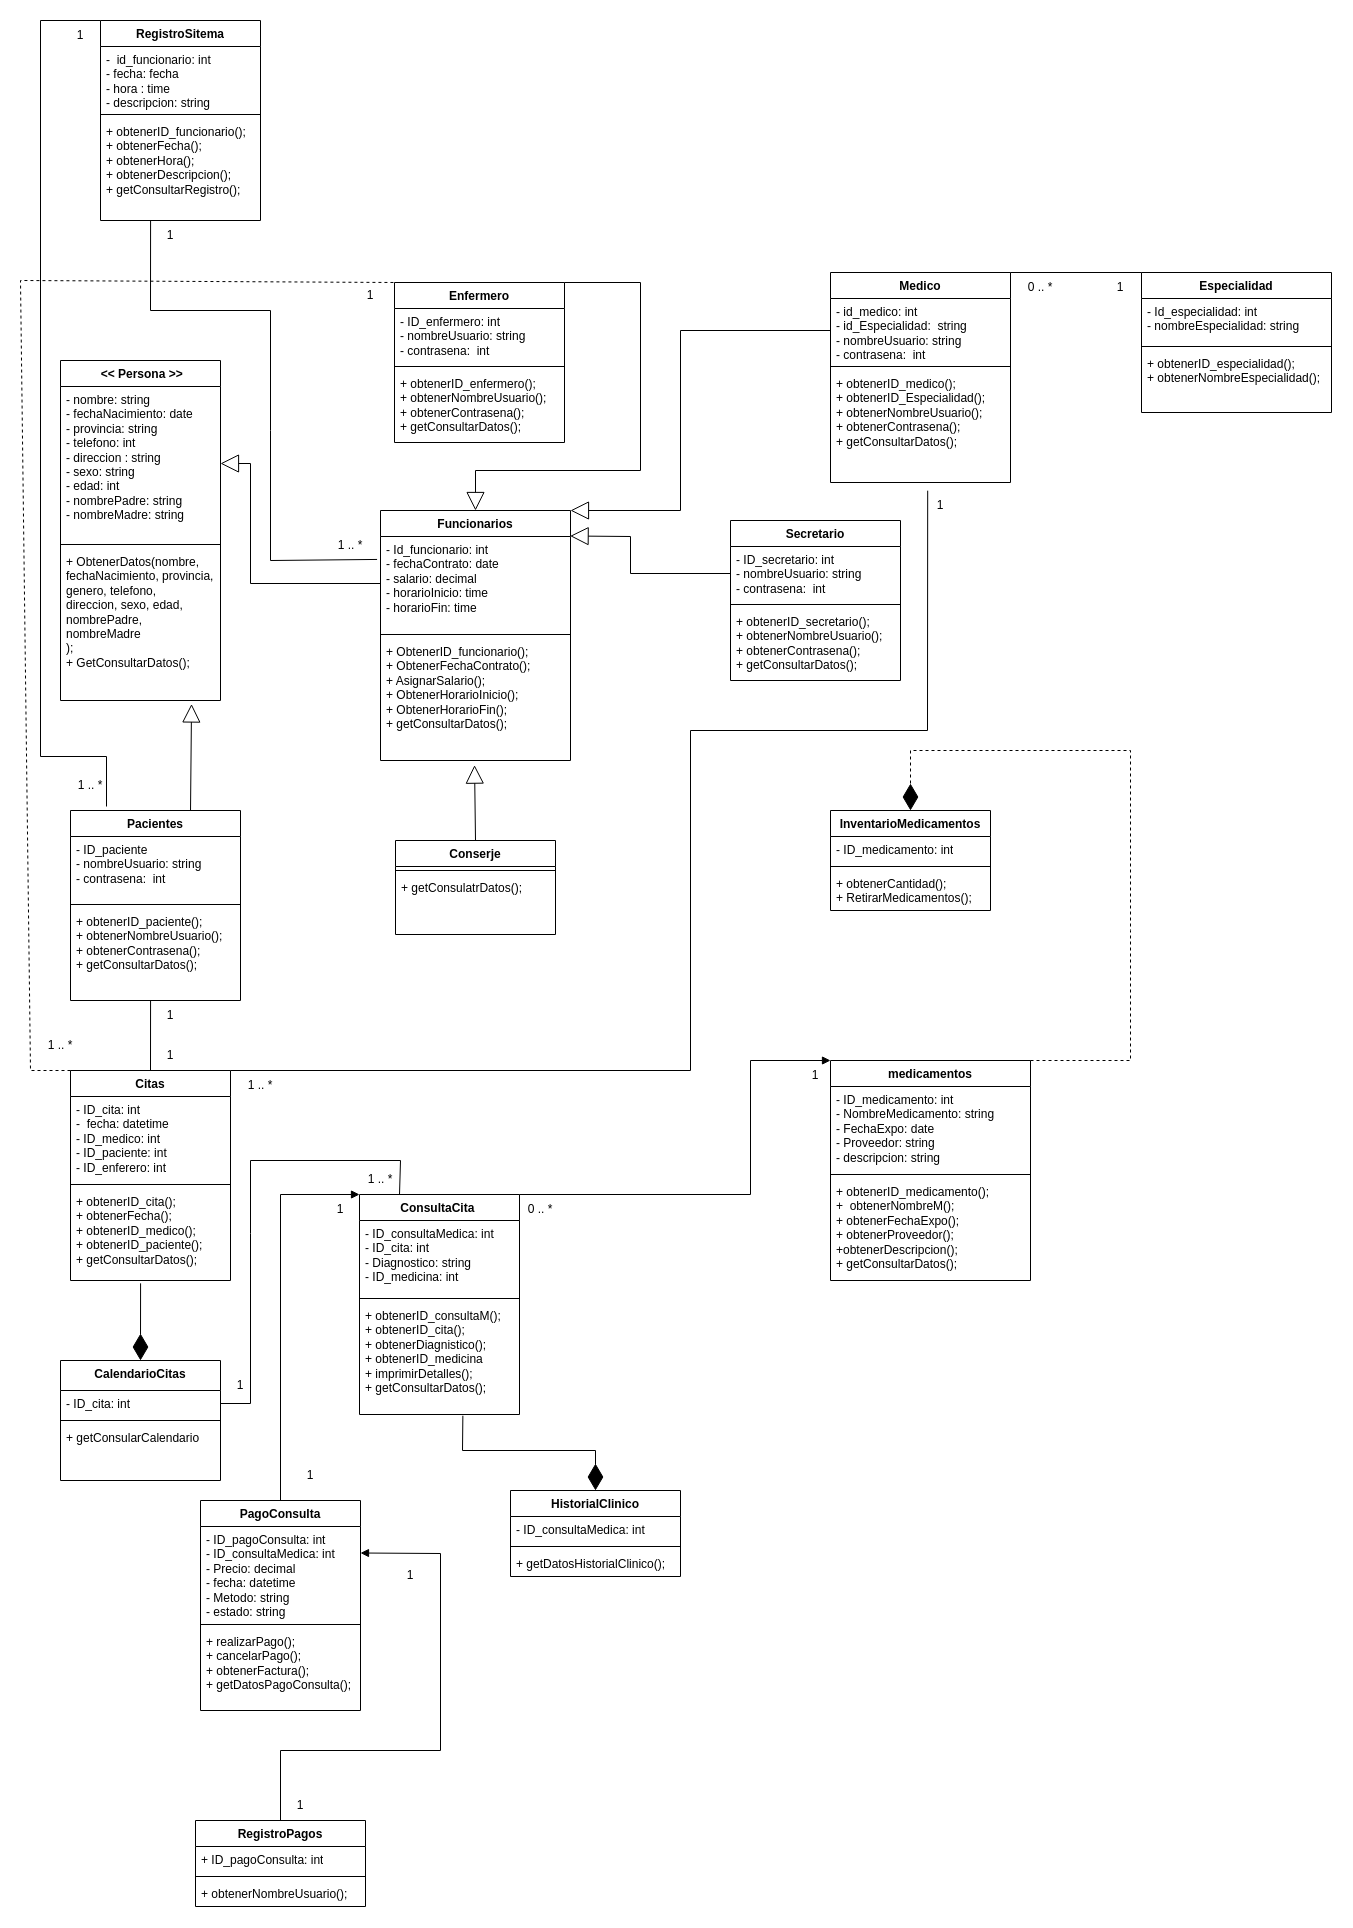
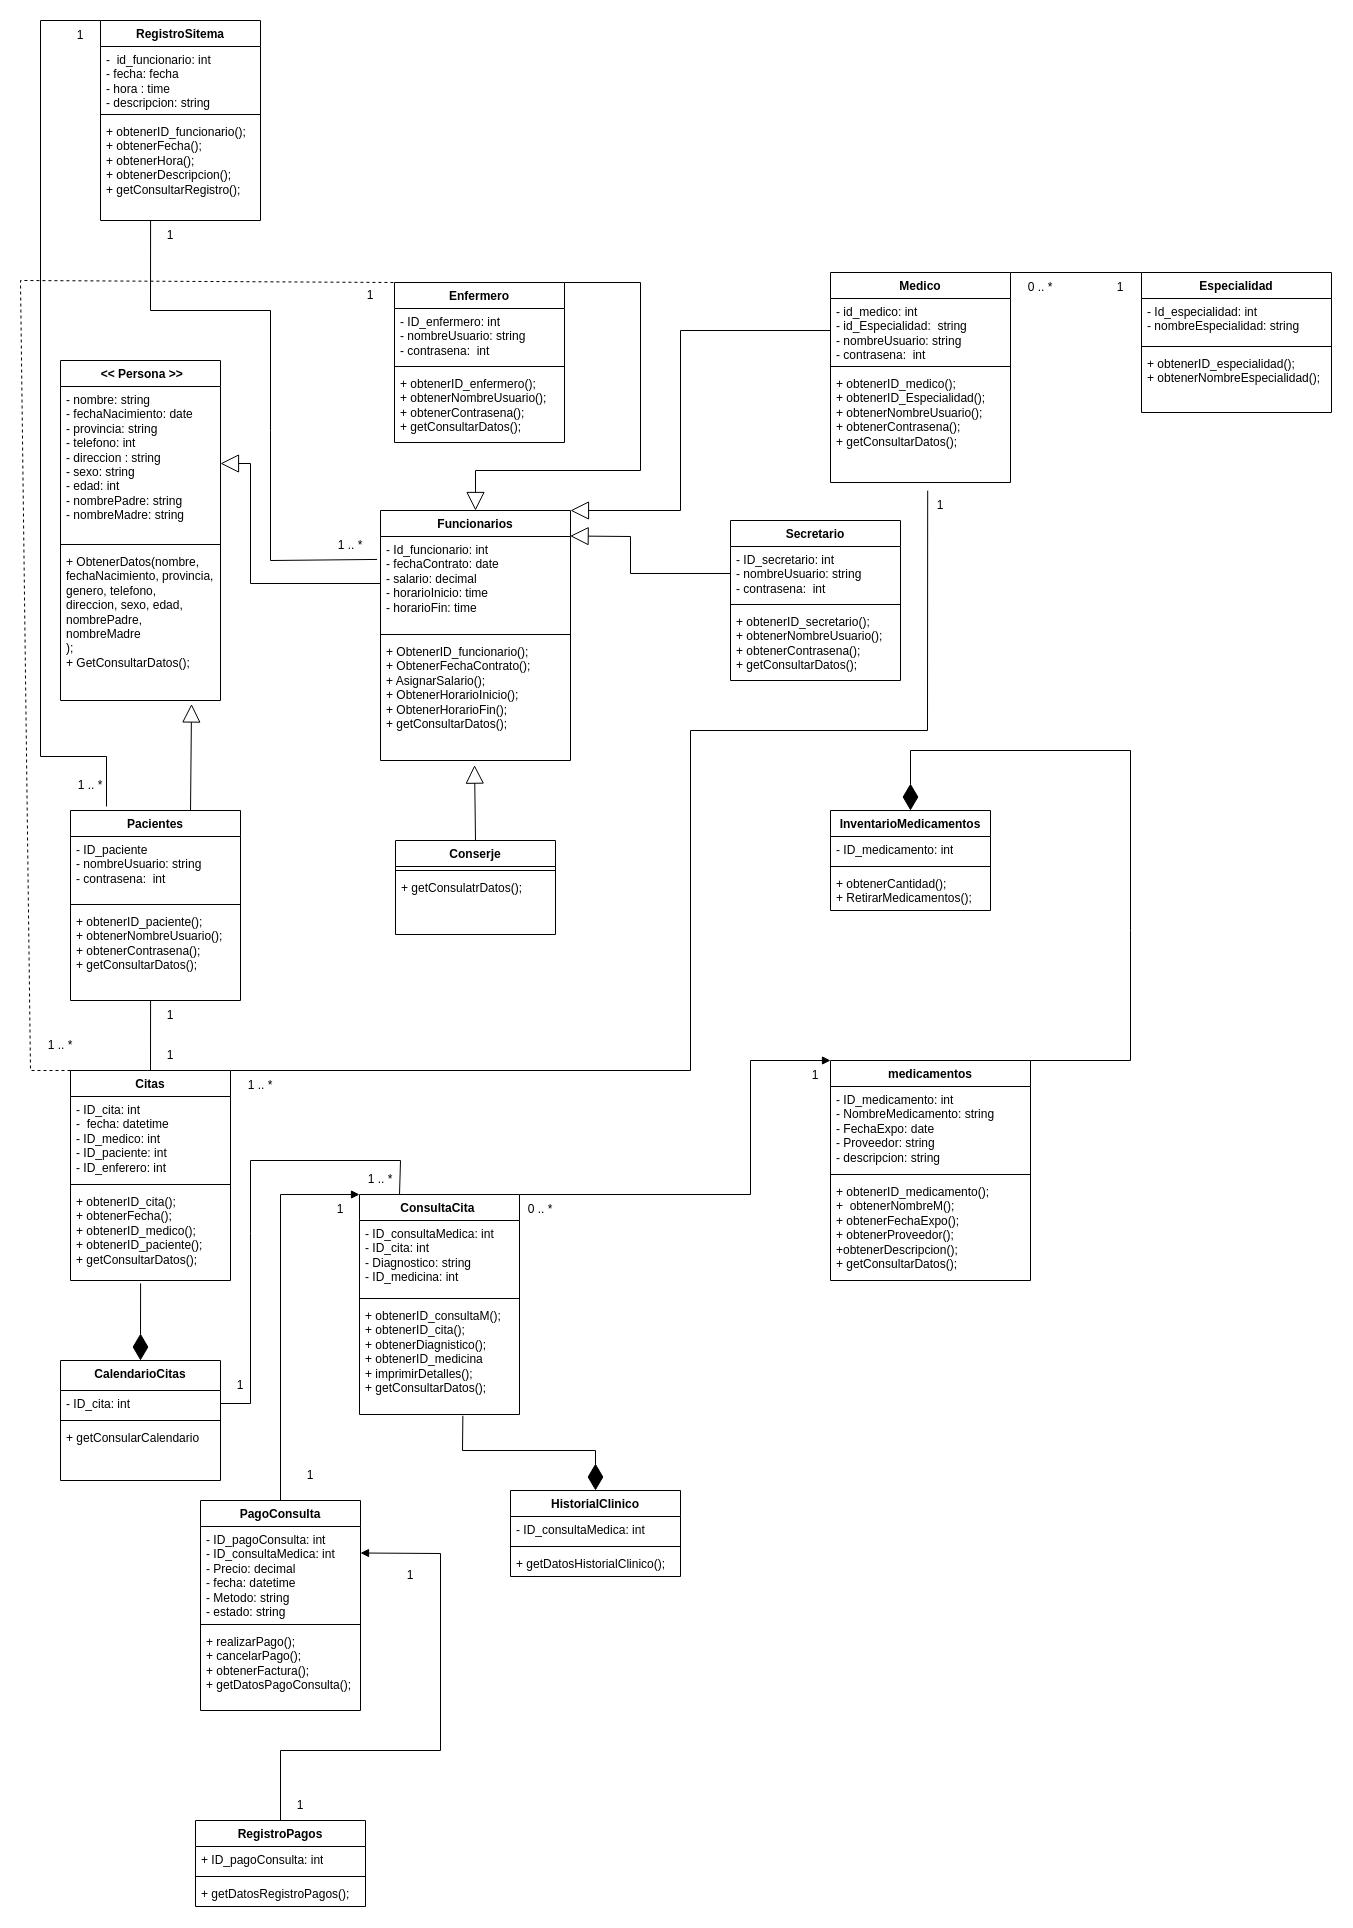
edge "medicamentos" -> "InventarioMedicamentos": style dashed -> solid
node "+ obtenerNombreUsuario();": label "+ obtenerNombreUsuario();" -> "+ getDatosRegistroPagos();"
